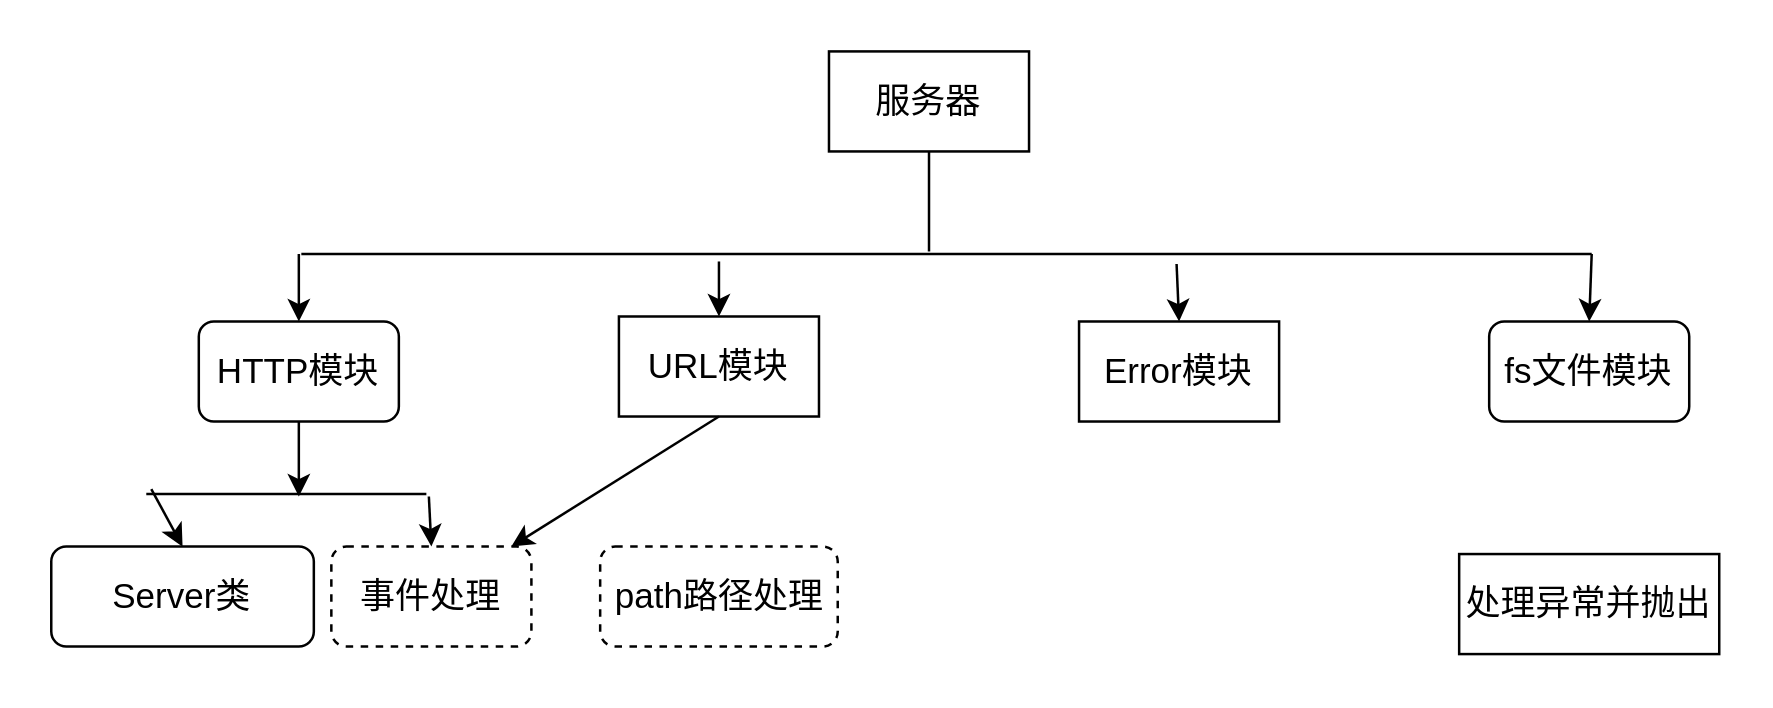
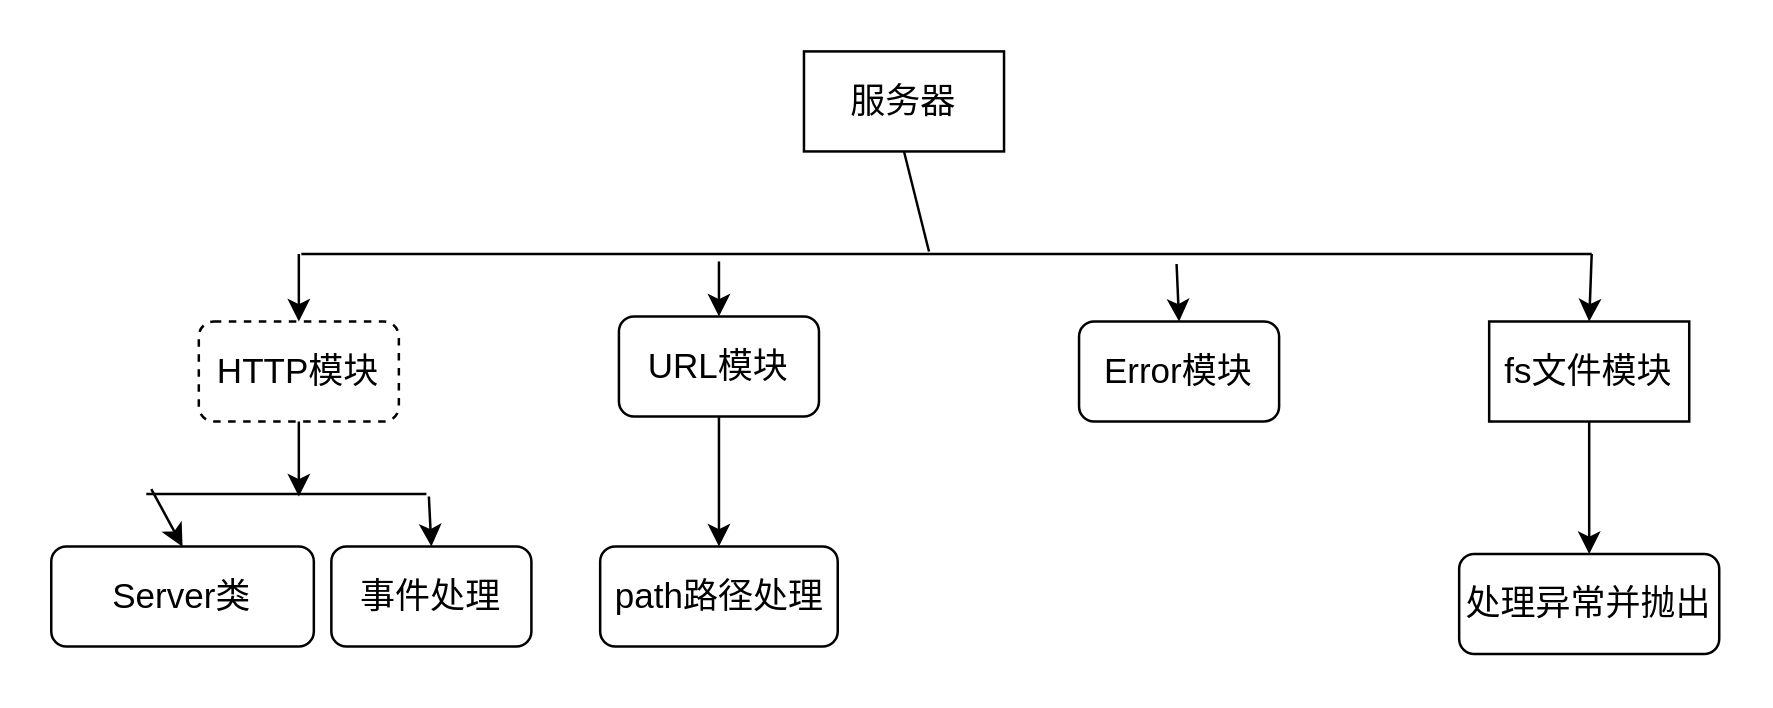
node "服务器": moved (929, 101) -> (904, 101)
node "URL模块": shape rectangle -> rounded rectangle
node "HTTP模块": style solid -> dashed
node "Error模块": shape rectangle -> rounded rectangle
node "fs文件模块": shape rounded rectangle -> rectangle
edge "URL模块" -> "事件处理": now "URL模块" -> "path路径处理"
edge "fs文件模块" -> "处理异常并抛出": added
node "事件处理": style dashed -> solid
node "path路径处理": style dashed -> solid
node "处理异常并抛出": shape rectangle -> rounded rectangle
